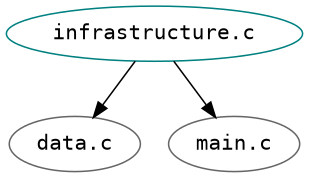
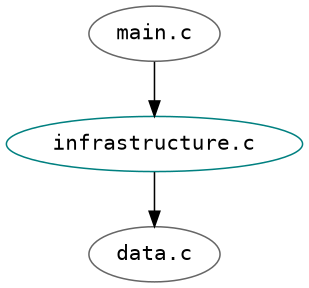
edge "infrastructure.c" -> "main.c": reversed
